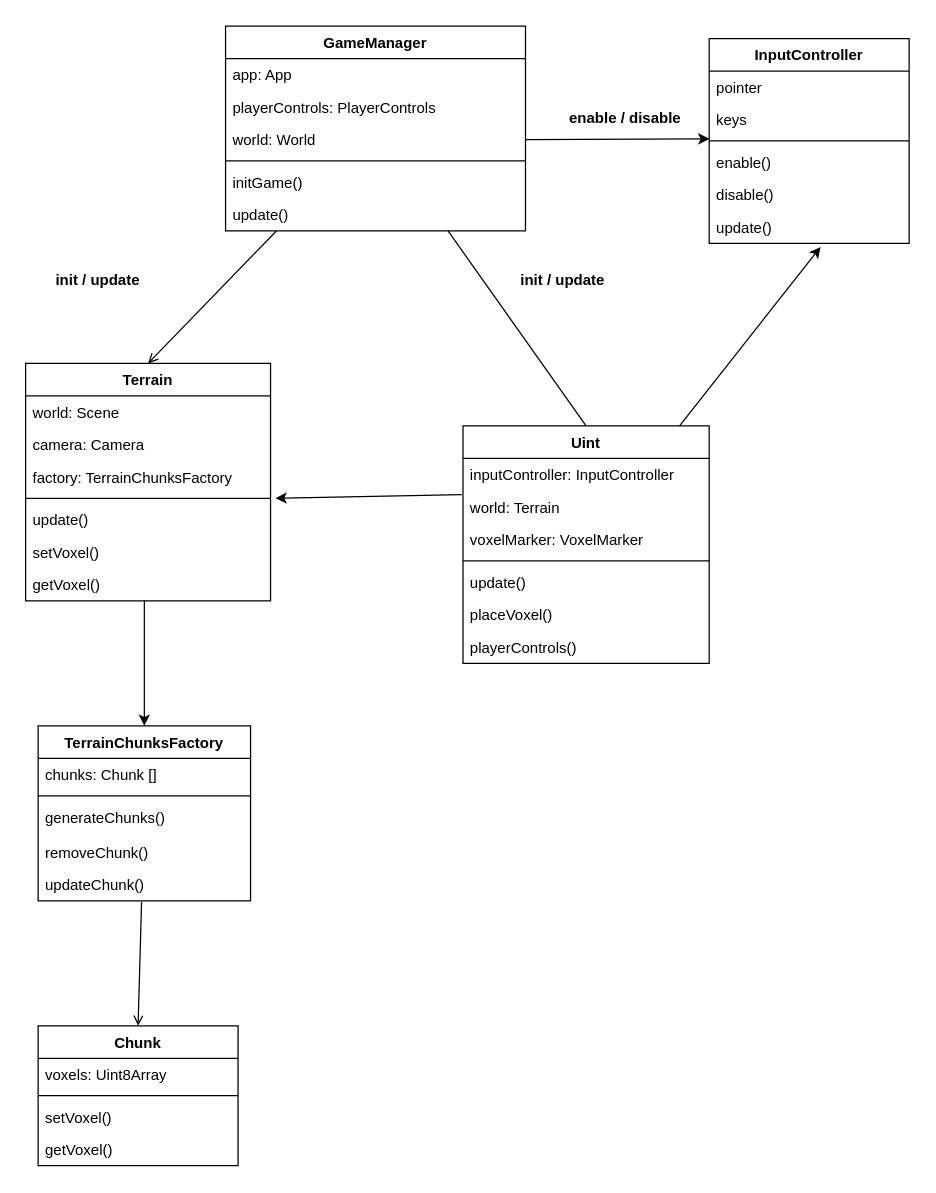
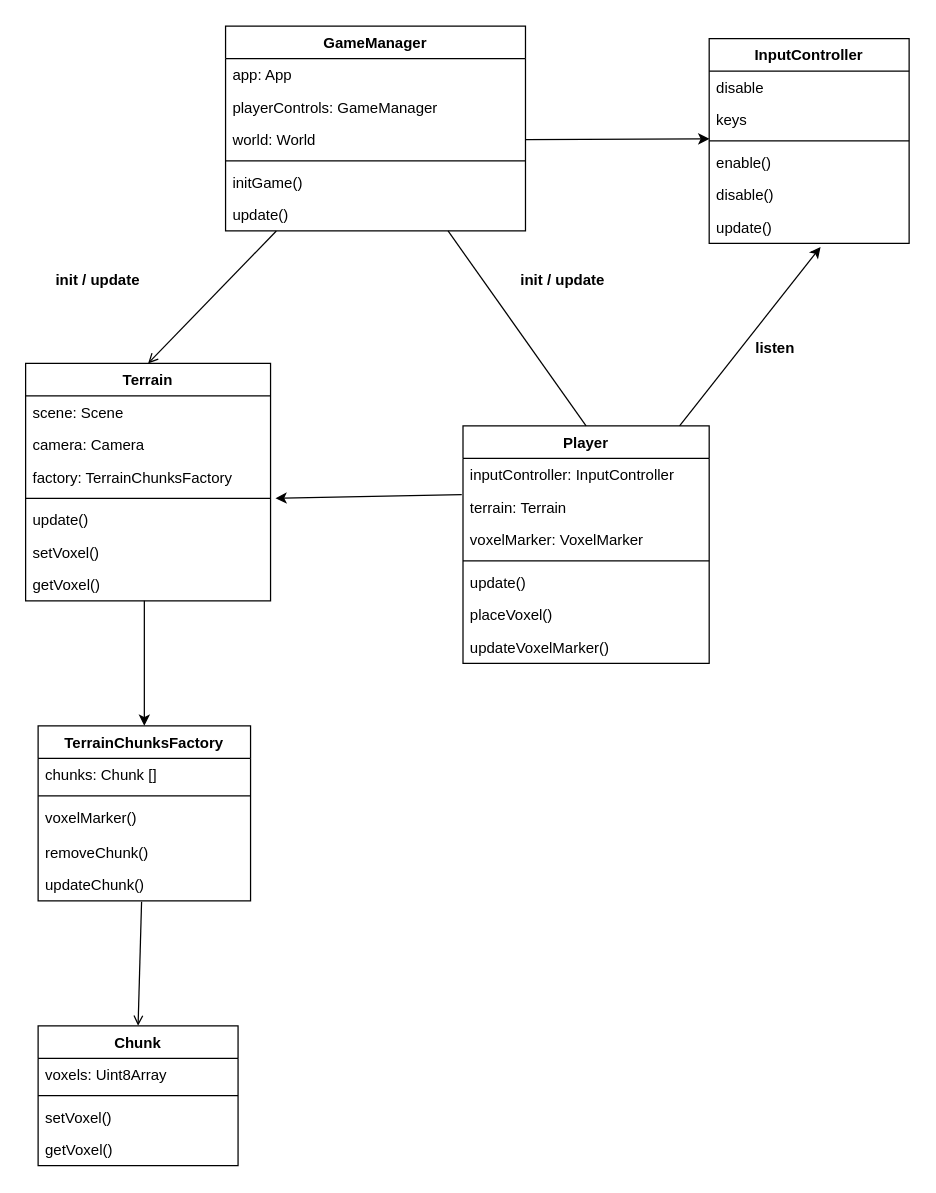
node "pointer": label "pointer" -> "disable"
node "playerControls: PlayerControls": label "playerControls: PlayerControls" -> "playerControls: GameManager"
node "enable / disable": removed
node "listen": added
node "world: Scene": label "world: Scene" -> "scene: Scene"
node "Uint": label "Uint" -> "Player"
node "world: Terrain": label "world: Terrain" -> "terrain: Terrain"
node "playerControls()": label "playerControls()" -> "updateVoxelMarker()"
node "generateChunks()": label "generateChunks()" -> "voxelMarker()"
